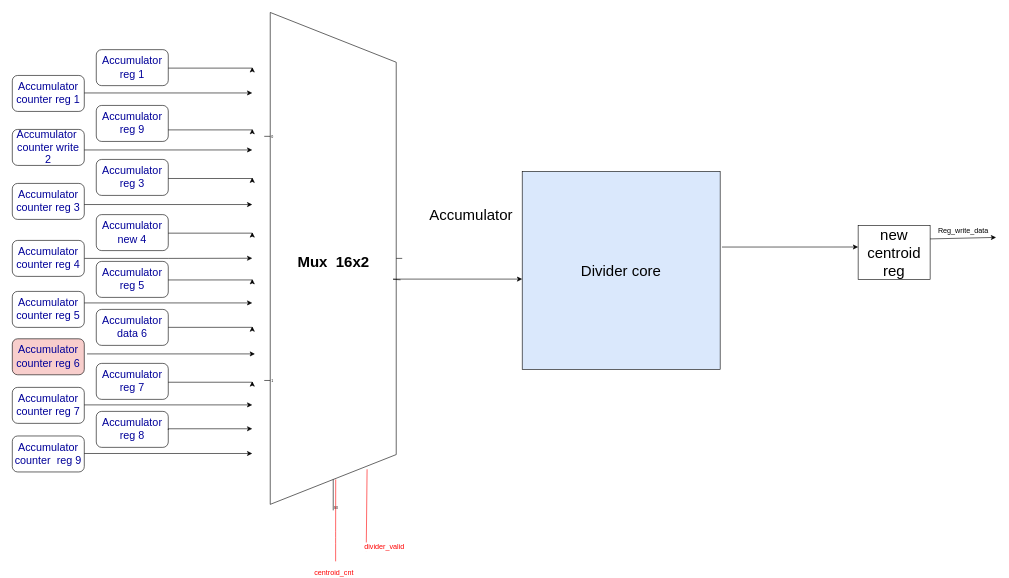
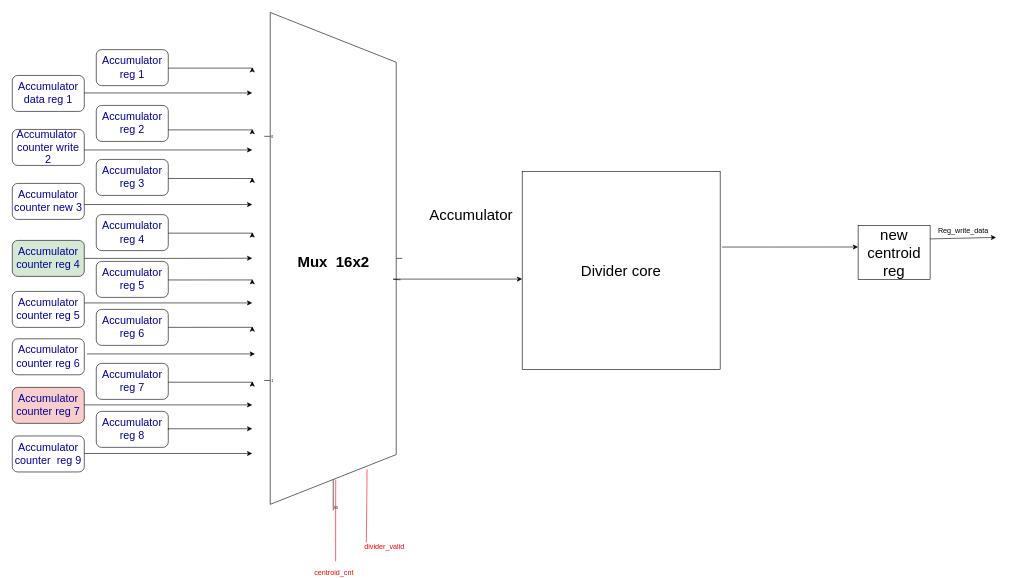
node "Accumulator counter reg 1": label "Accumulator counter reg 1" -> "Accumulator data reg 1"
node "Accumulator reg 9": label "Accumulator reg 9" -> "Accumulator reg 2"
node "Accumulator counter reg 3": label "Accumulator counter reg 3" -> "Accumulator counter new 3"
node "Accumulator new 4": label "Accumulator new 4" -> "Accumulator reg 4"
node "Accumulator counter reg 4": fillcolor #ffffff -> #d5e8d4
node "Divider core": fillcolor #dae8fc -> #ffffff
node "Accumulator data 6": label "Accumulator data 6" -> "Accumulator reg 6"
node "Accumulator counter reg 6": fillcolor #f8cecc -> #ffffff
node "Accumulator counter reg 7": fillcolor #ffffff -> #f8cecc
